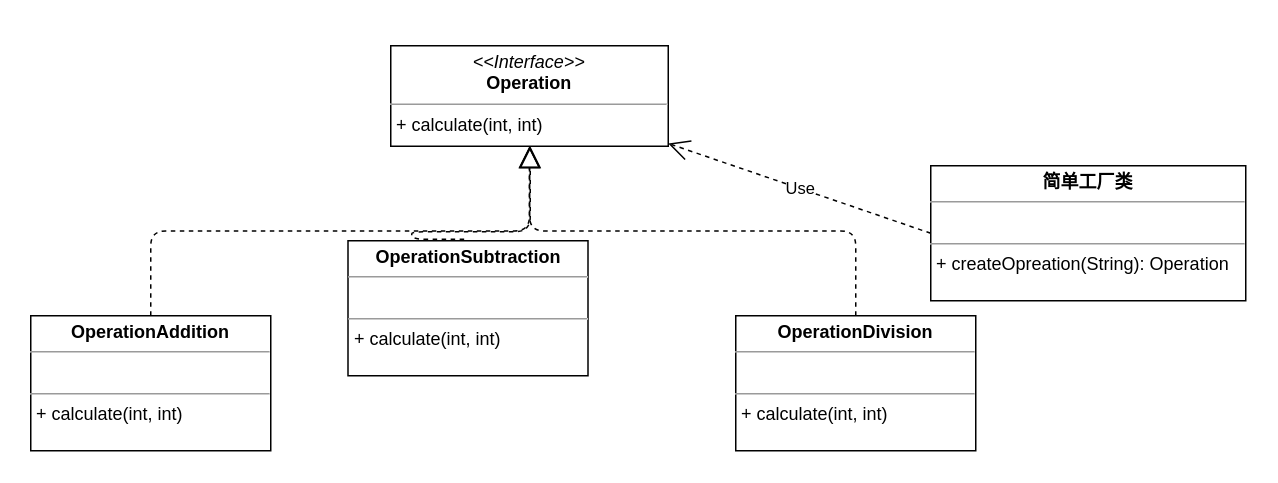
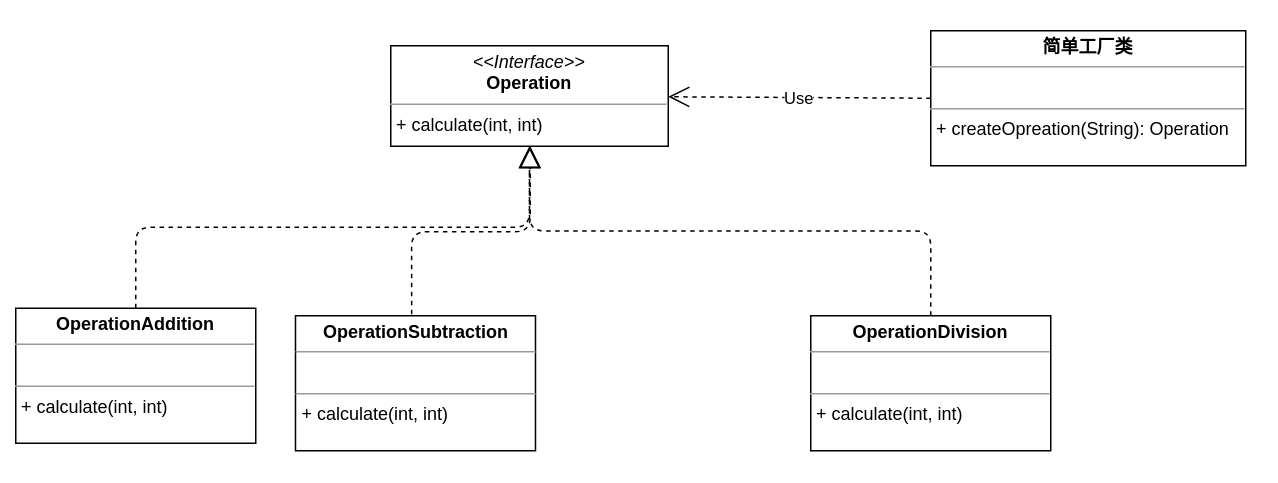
node "简单工厂类 + createOpreation(String): Operation": moved (1088, 233) -> (1088, 98)
node "OperationSubtraction + calculate(int, int)": moved (468, 308) -> (416, 383)
node "OperationAddition + calculate(int, int)": moved (151, 383) -> (136, 376)
node "OperationDivision + calculate(int, int)": moved (856, 383) -> (931, 383)
